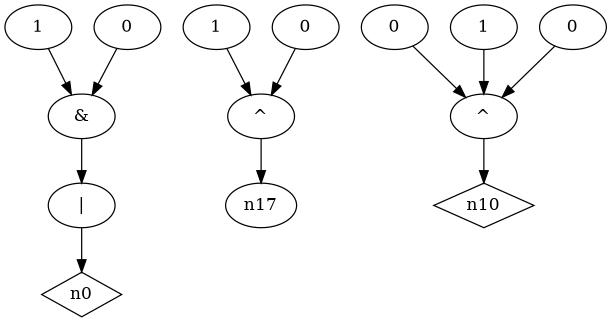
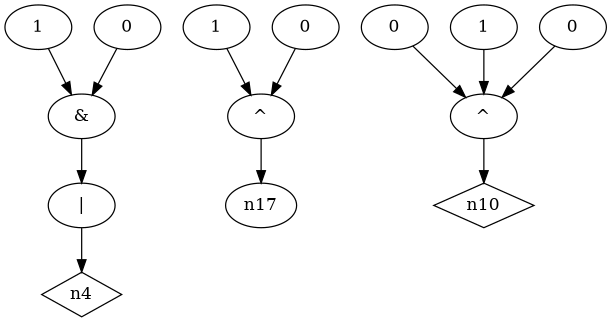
node "n0": label "n0" -> "n4"
